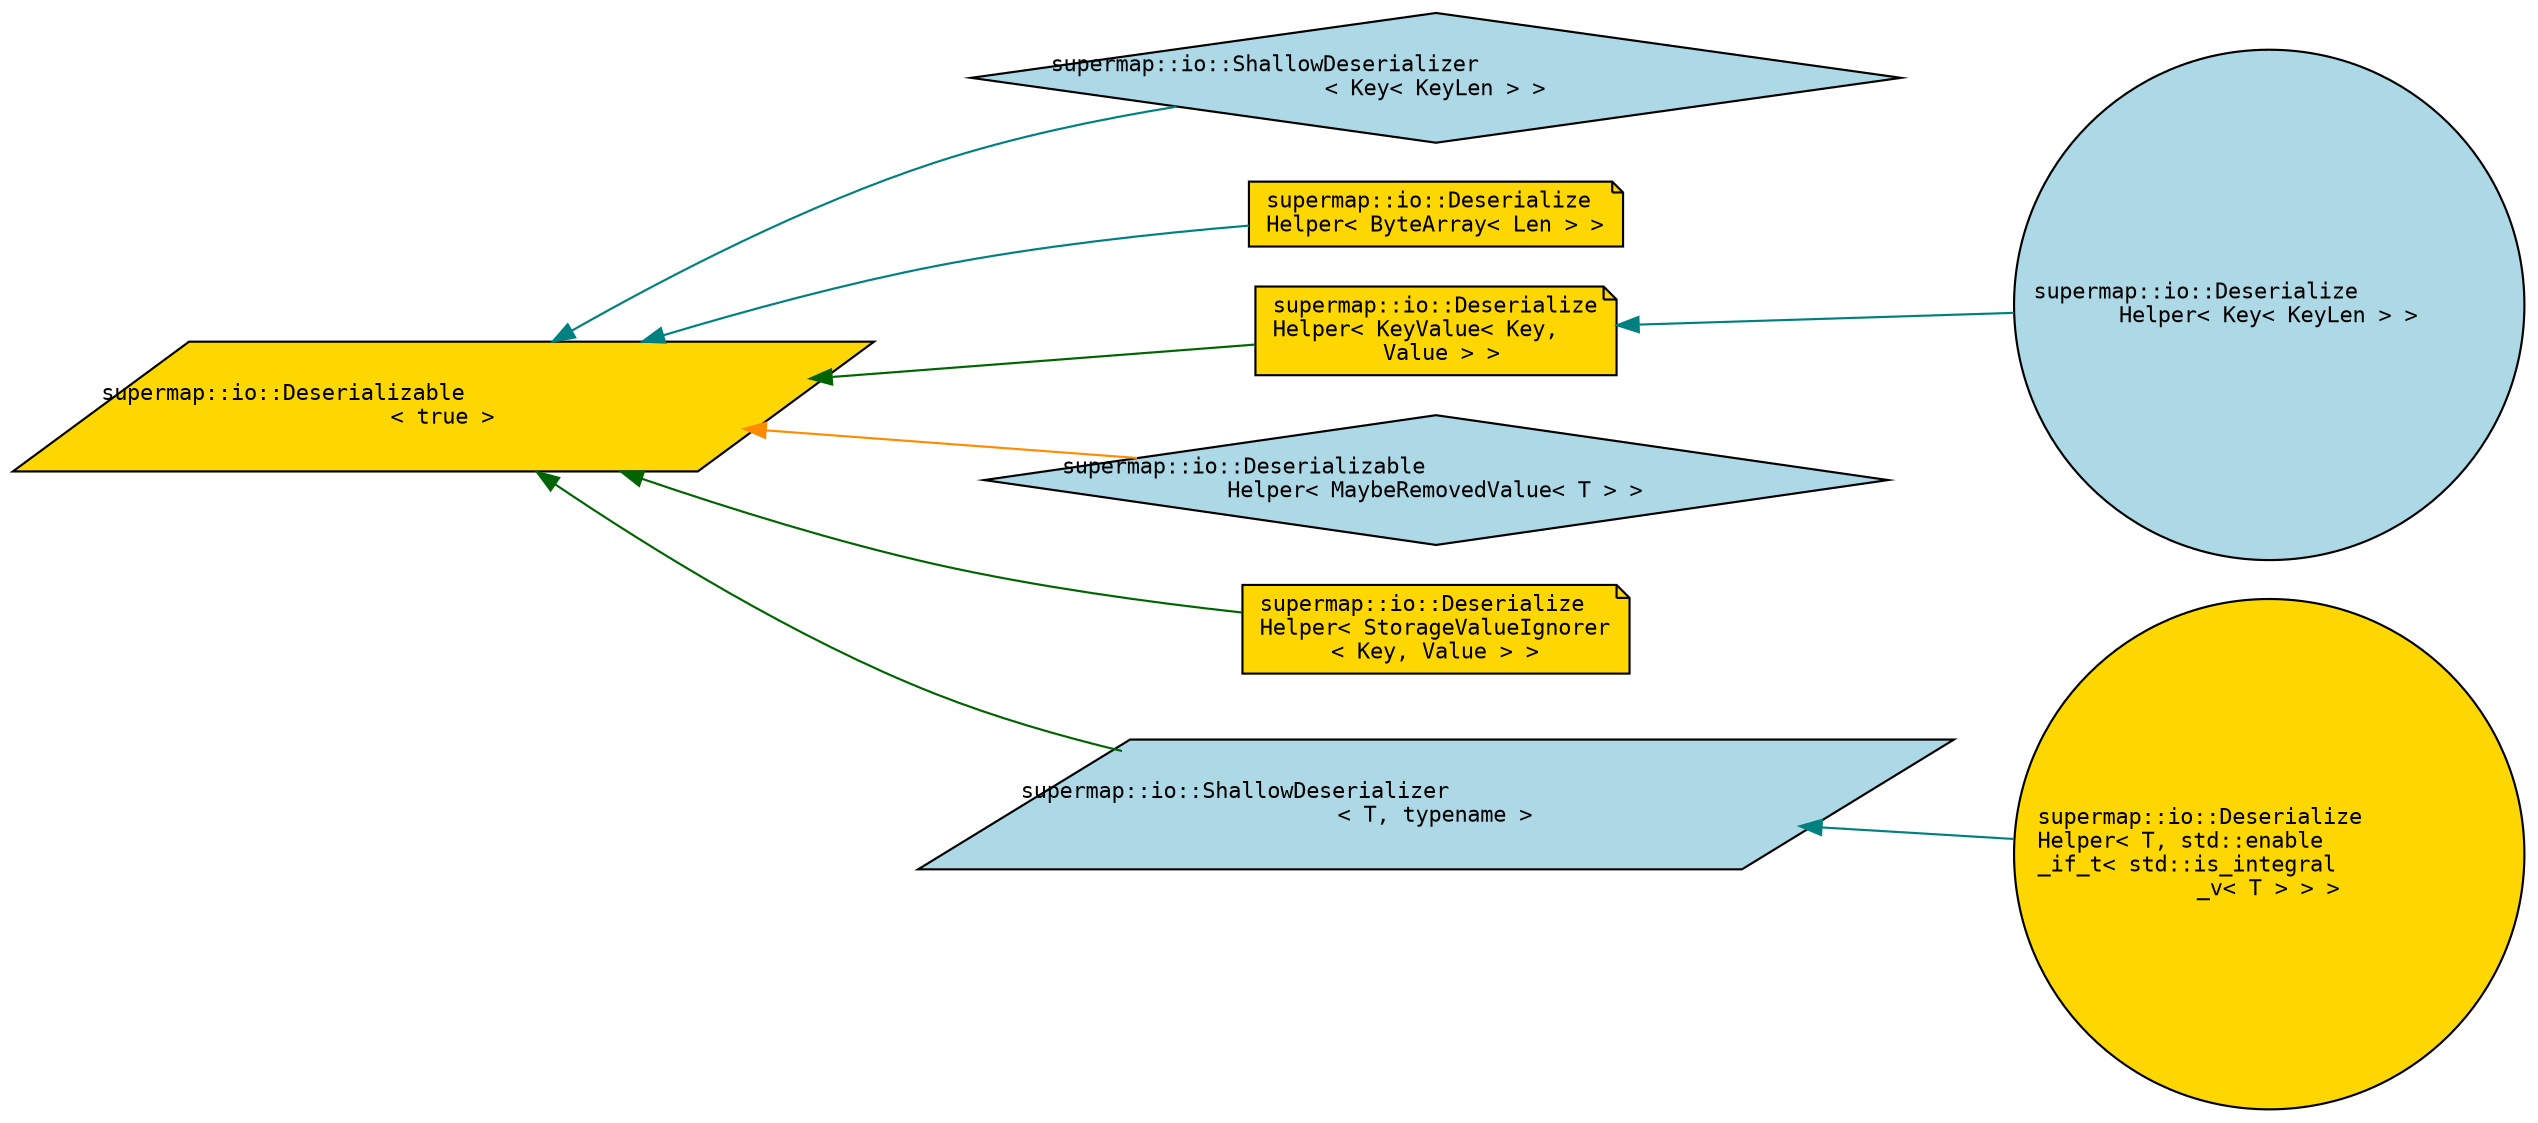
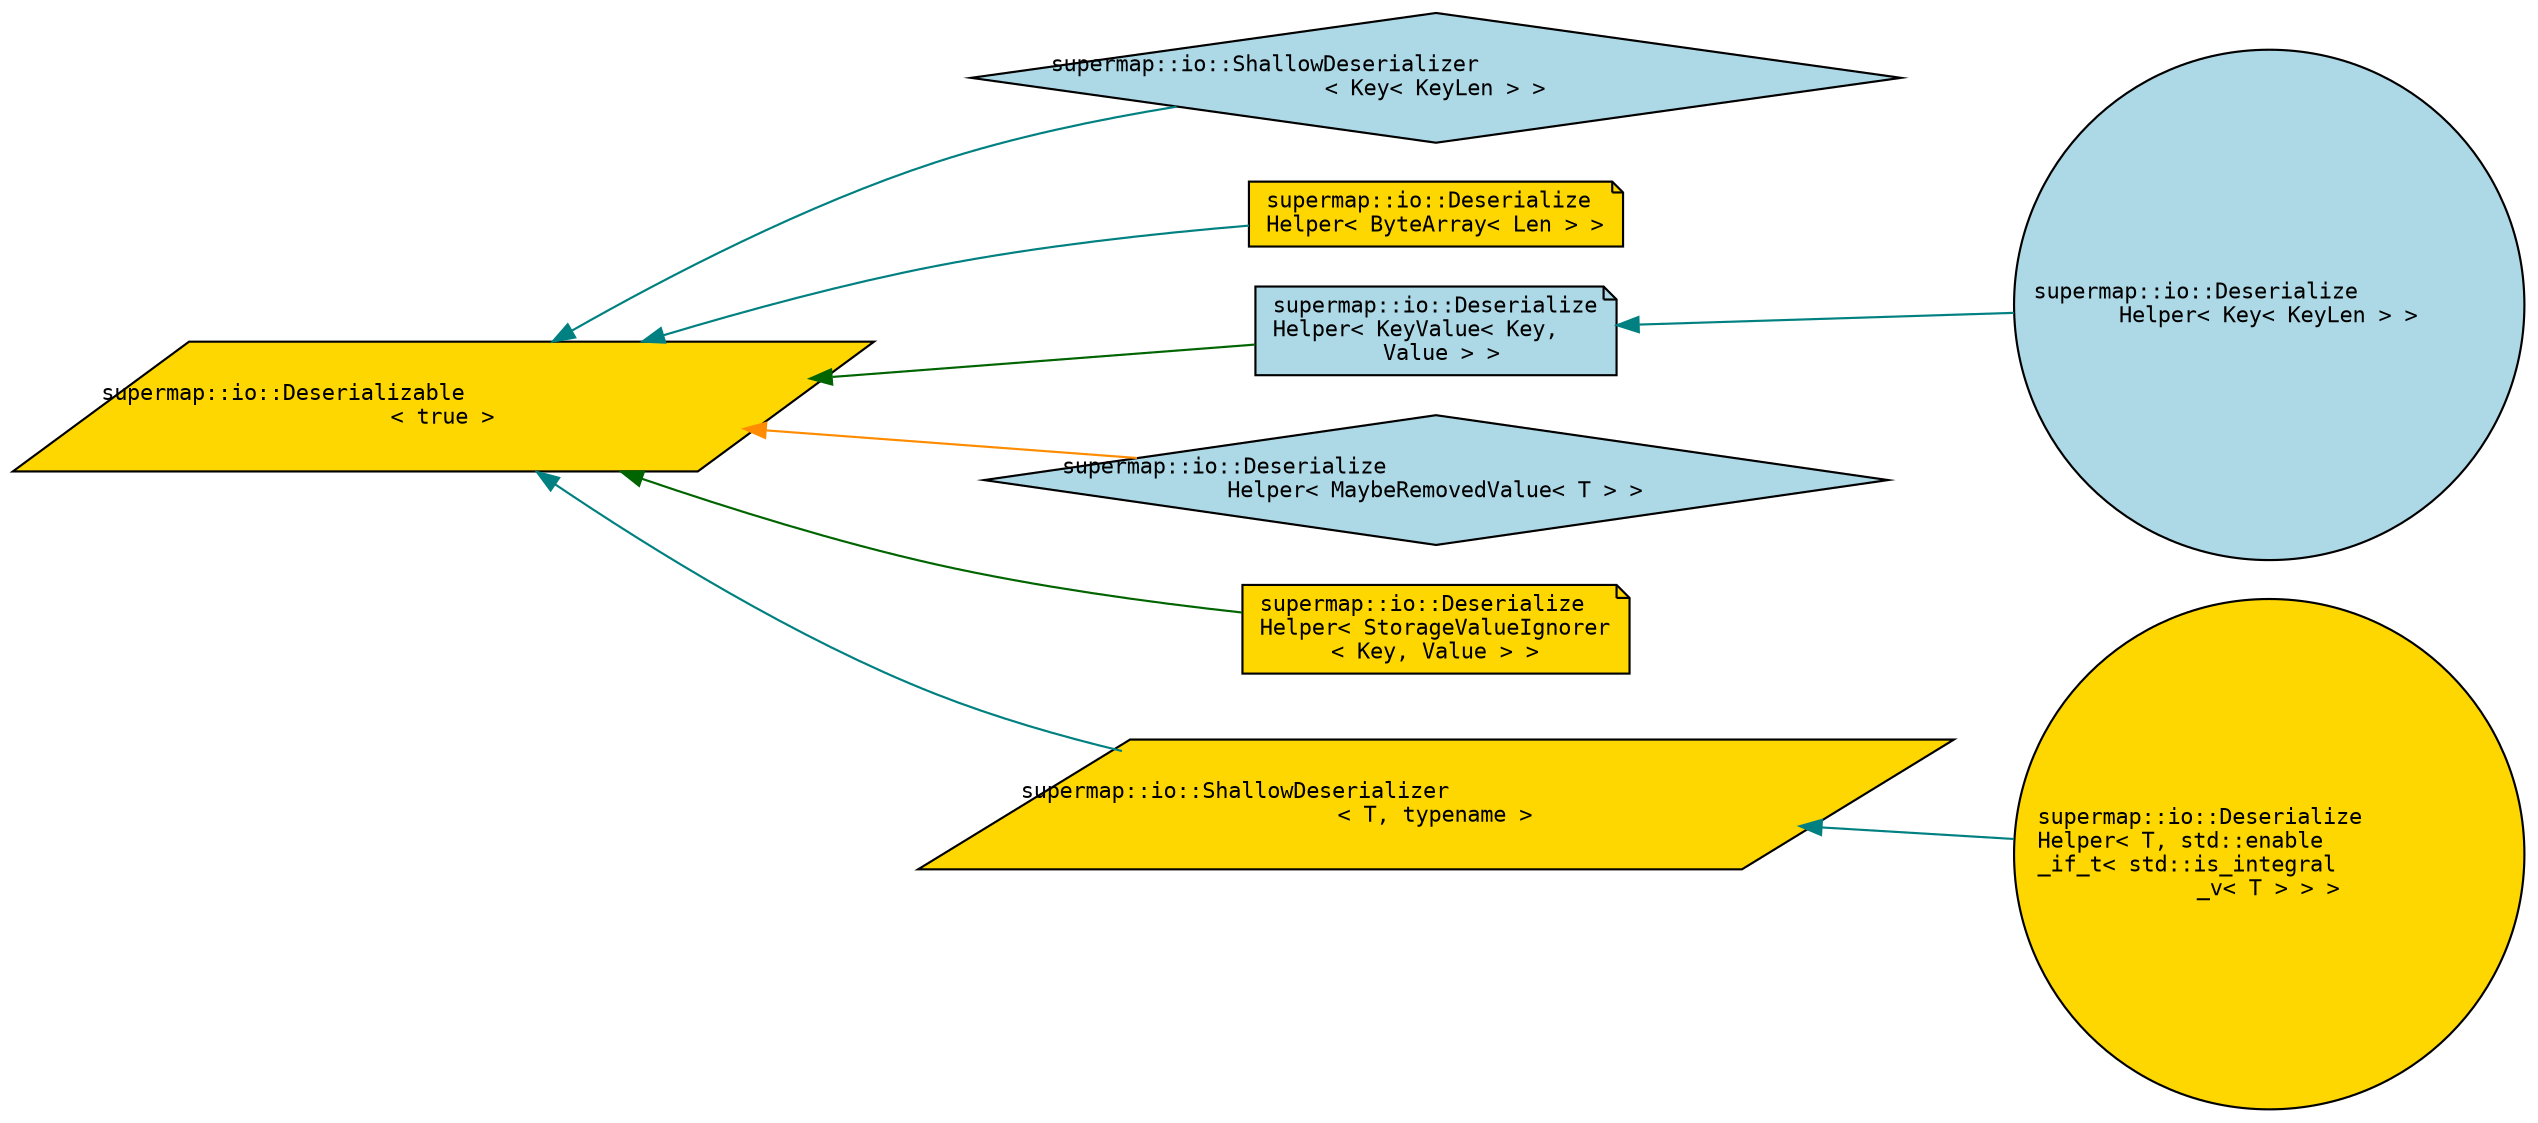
node "supermap::io::Deserialize Helper< KeyValue< Key, Value > >": fillcolor gold -> lightblue
node "supermap::io::Deserializable Helper< MaybeRemovedValue< T > >": label "supermap::io::Deserializable Helper< MaybeRemovedValue< T > >" -> "supermap::io::Deserialize Helper< MaybeRemovedValue< T > >"
edge "supermap::io::ShallowDeserializer < T, typename >" -> "supermap::io::Deserializable < true >": color darkgreen -> teal
node "supermap::io::ShallowDeserializer < T, typename >": fillcolor lightblue -> gold
